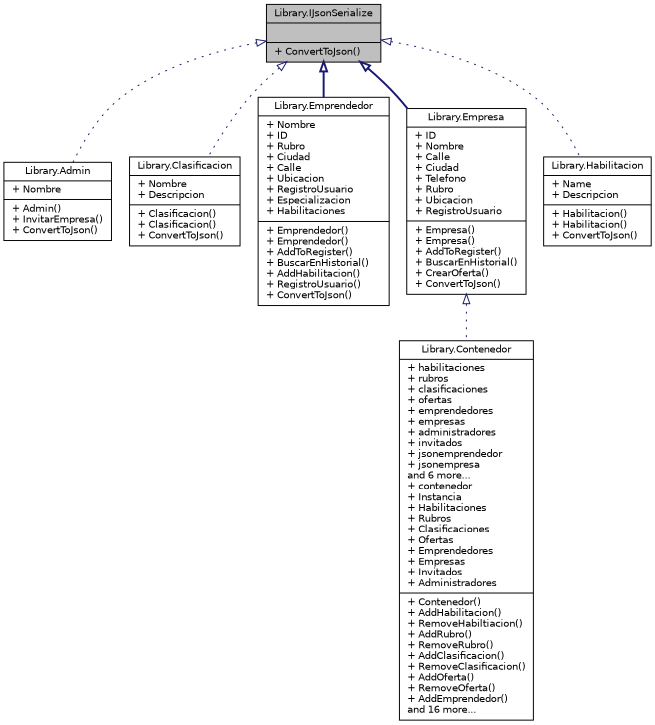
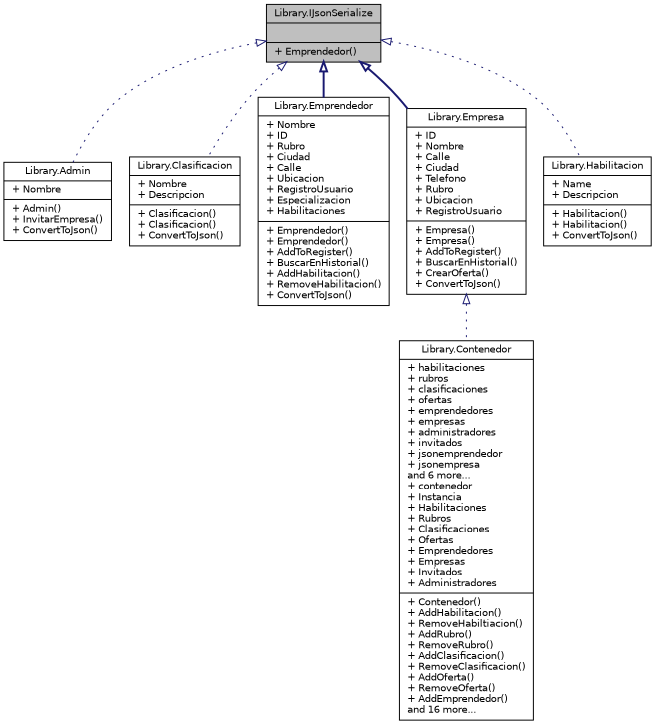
node "Library.IJsonSerialize": text "+ ConvertToJson()" -> "+ Emprendedor()"
node "Library.Emprendedor": text "+ RegistroUsuario()" -> "+ RemoveHabilitacion()"
